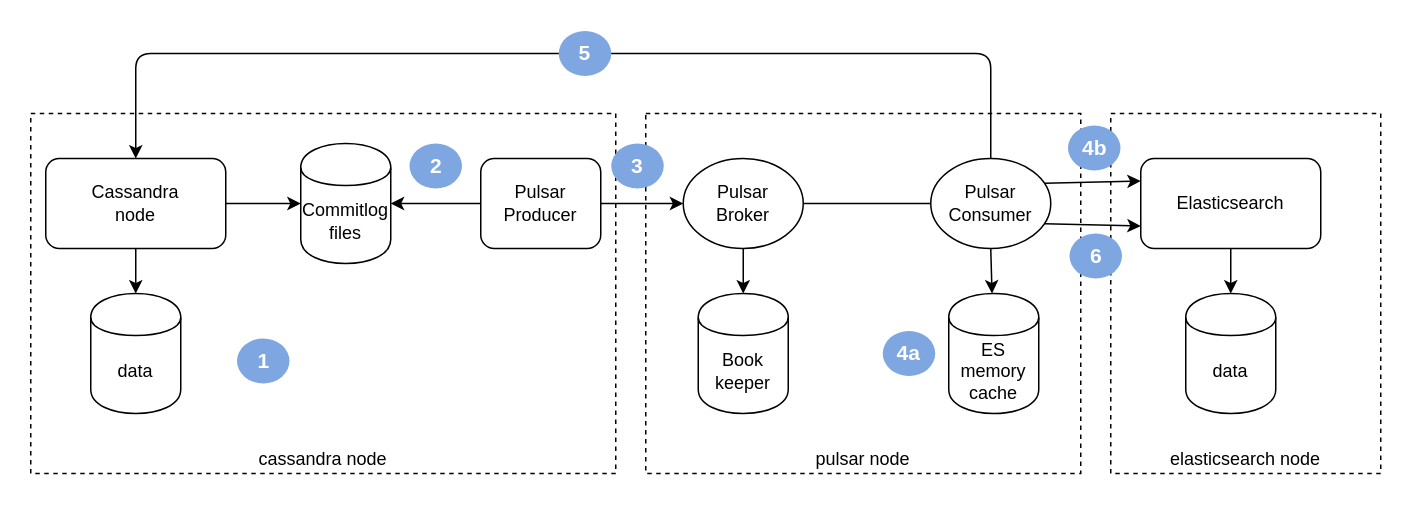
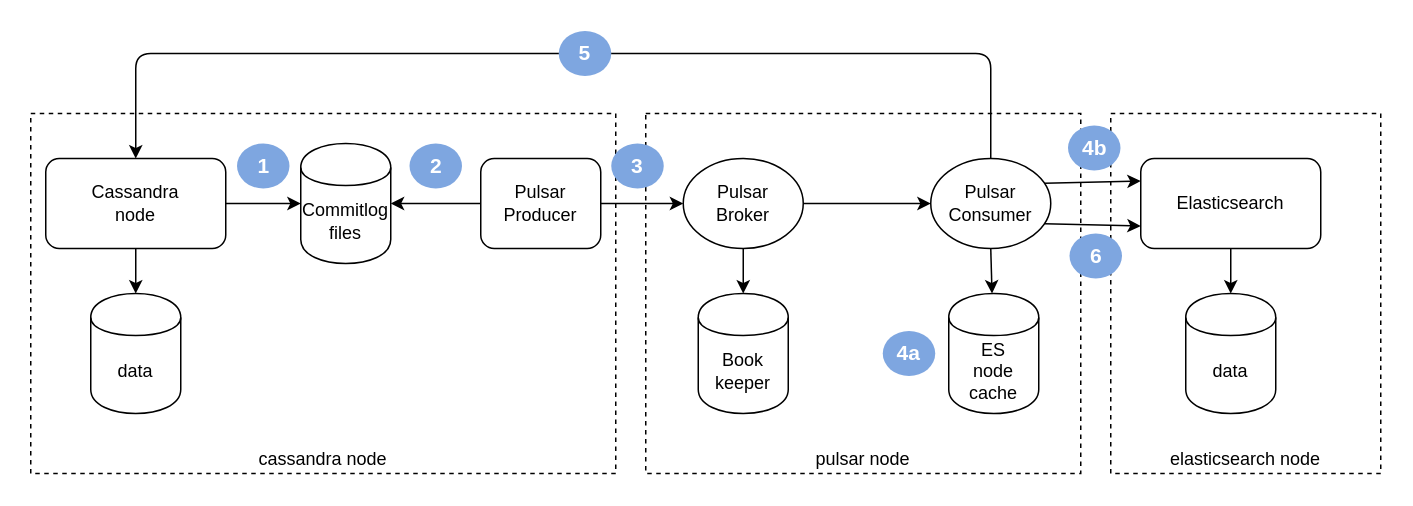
edge "Pulsar Broker" -- "Pulsar Consumer": arrowhead none -> classic
node "1": moved (263, 361) -> (263, 166)
node "ES memory cache": label "ES memory cache" -> "ES node cache"
